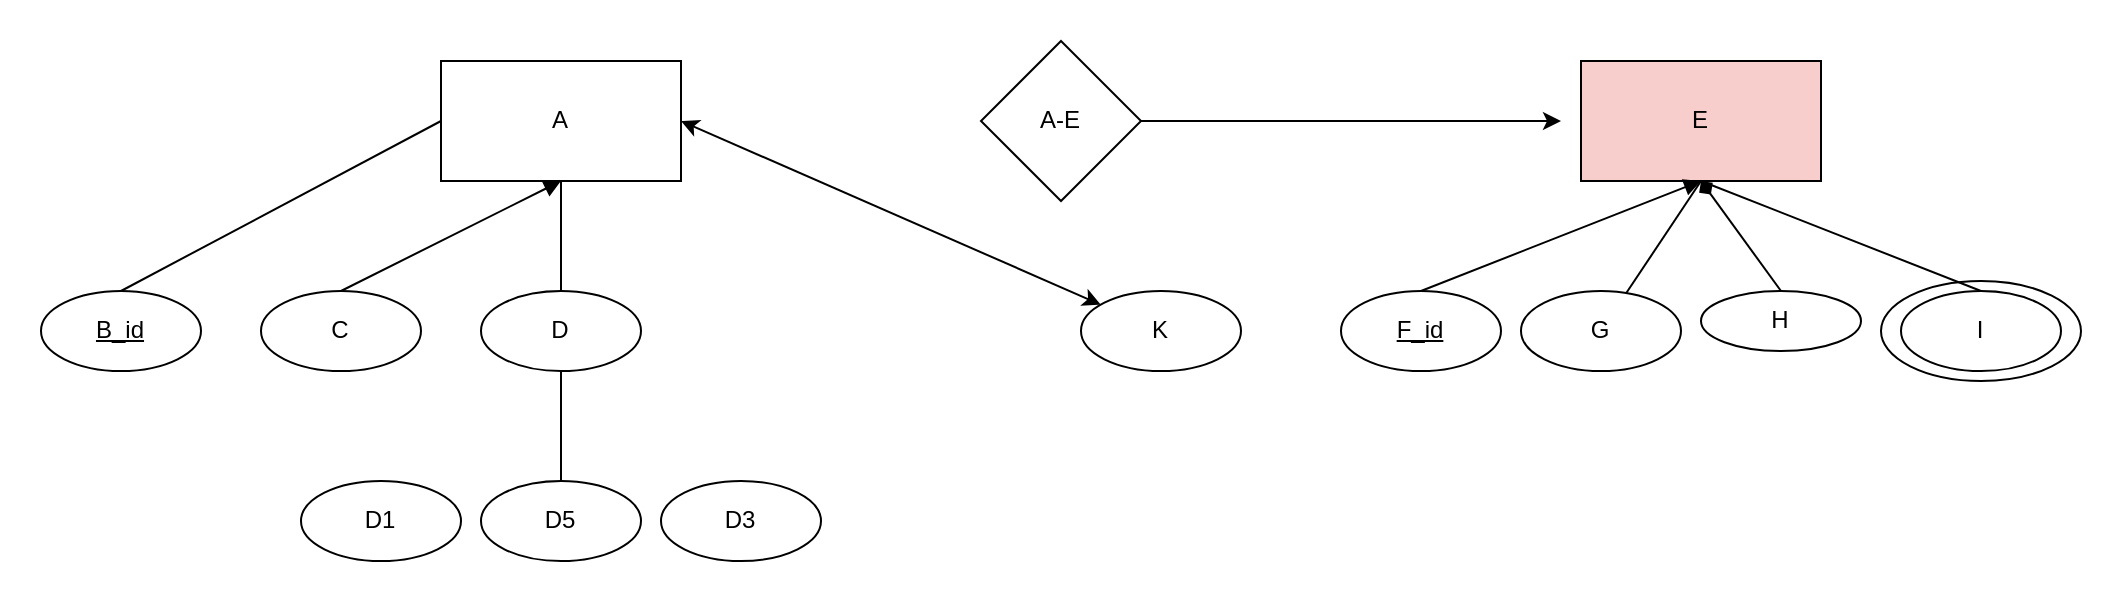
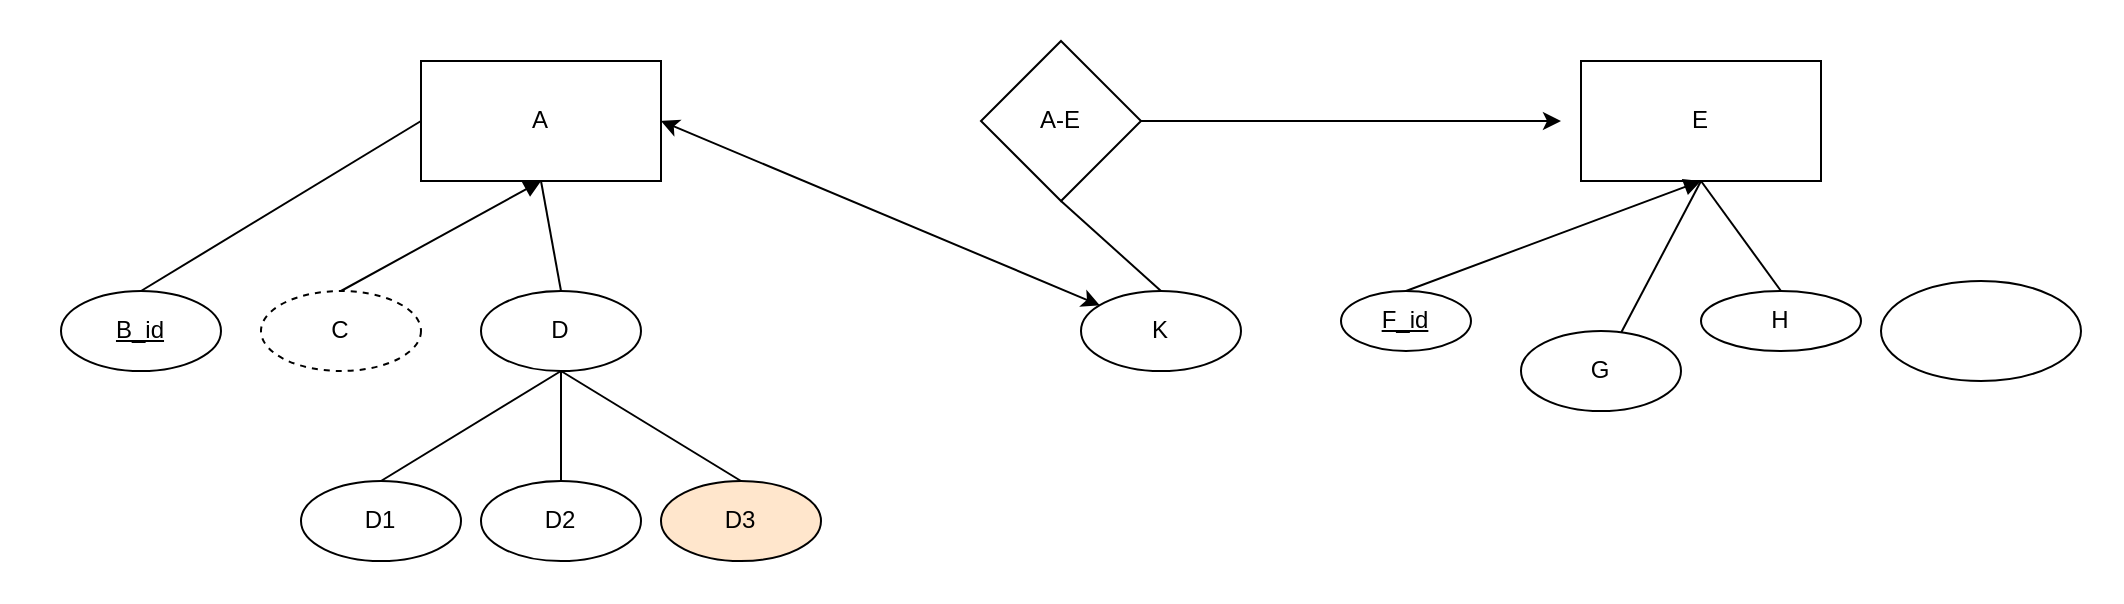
node "A": moved (561, 121) -> (541, 121)
node "E": fillcolor #f8cecc -> #ffffff
edge "H" -> "E": arrowhead diamond -> none
edge "E" -- "I": removed
edge "A-E" -- "K": added
node "B_id": moved (121, 331) -> (141, 331)
node "C": style solid -> dashed
node "F_id": size 160x80 -> 130x60
node "G": moved (1601, 331) -> (1601, 371)
node "I": removed
edge "D" -- "D3": added
edge "D" -- "D1": added
node "D5": label "D5" -> "D2"
node "D3": fillcolor #ffffff -> #ffe6cc
